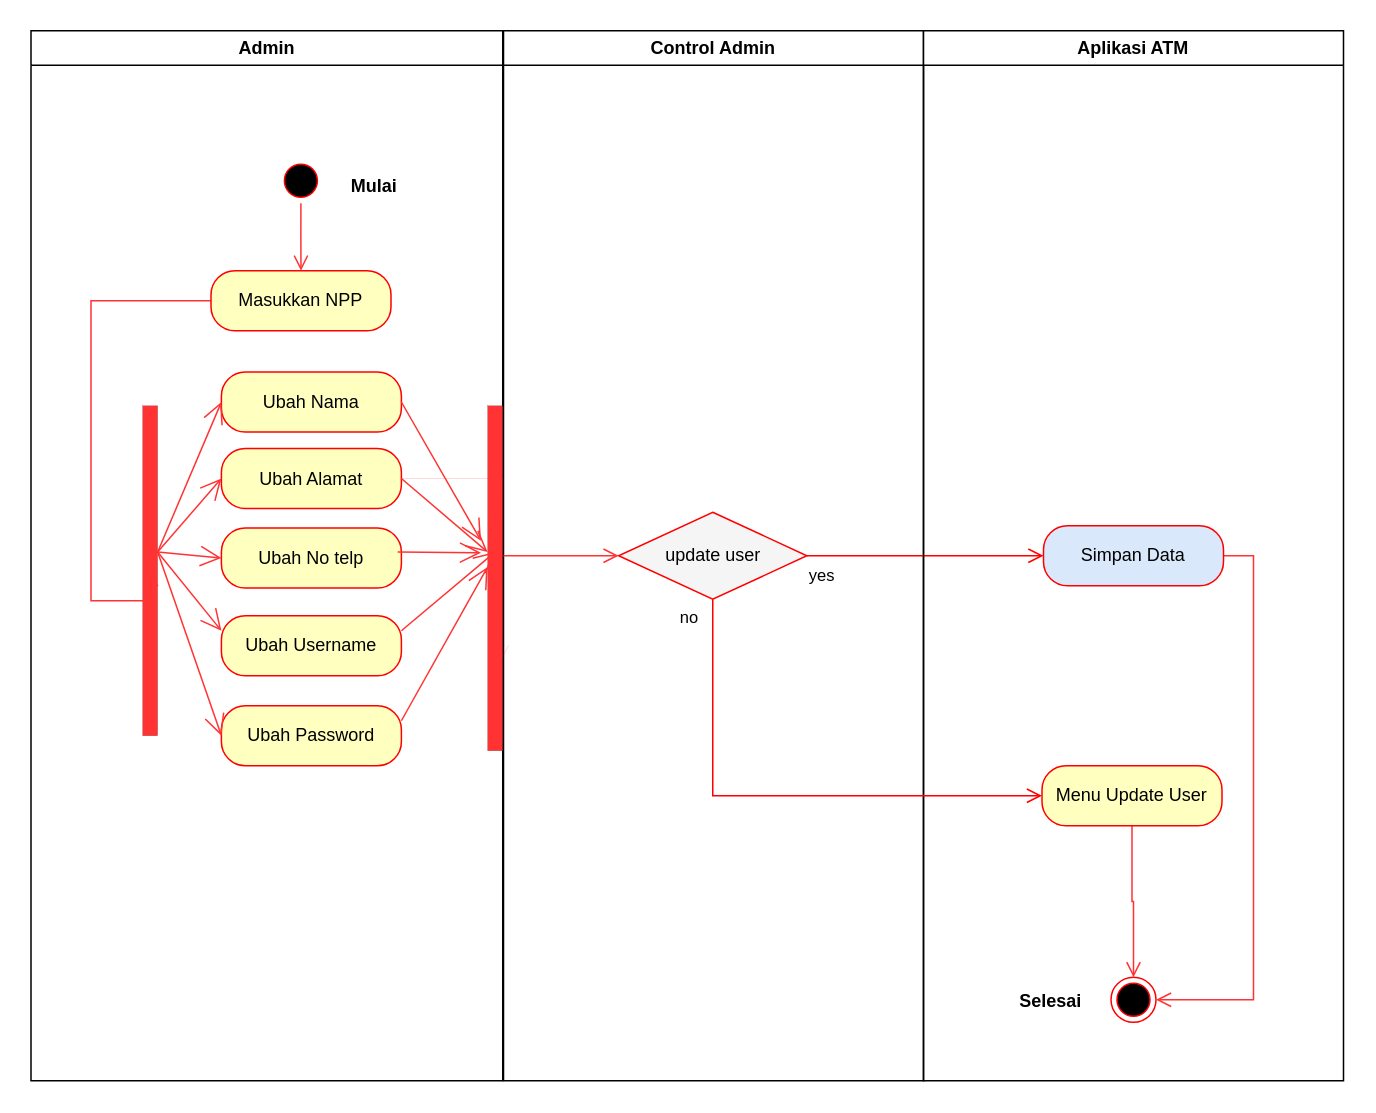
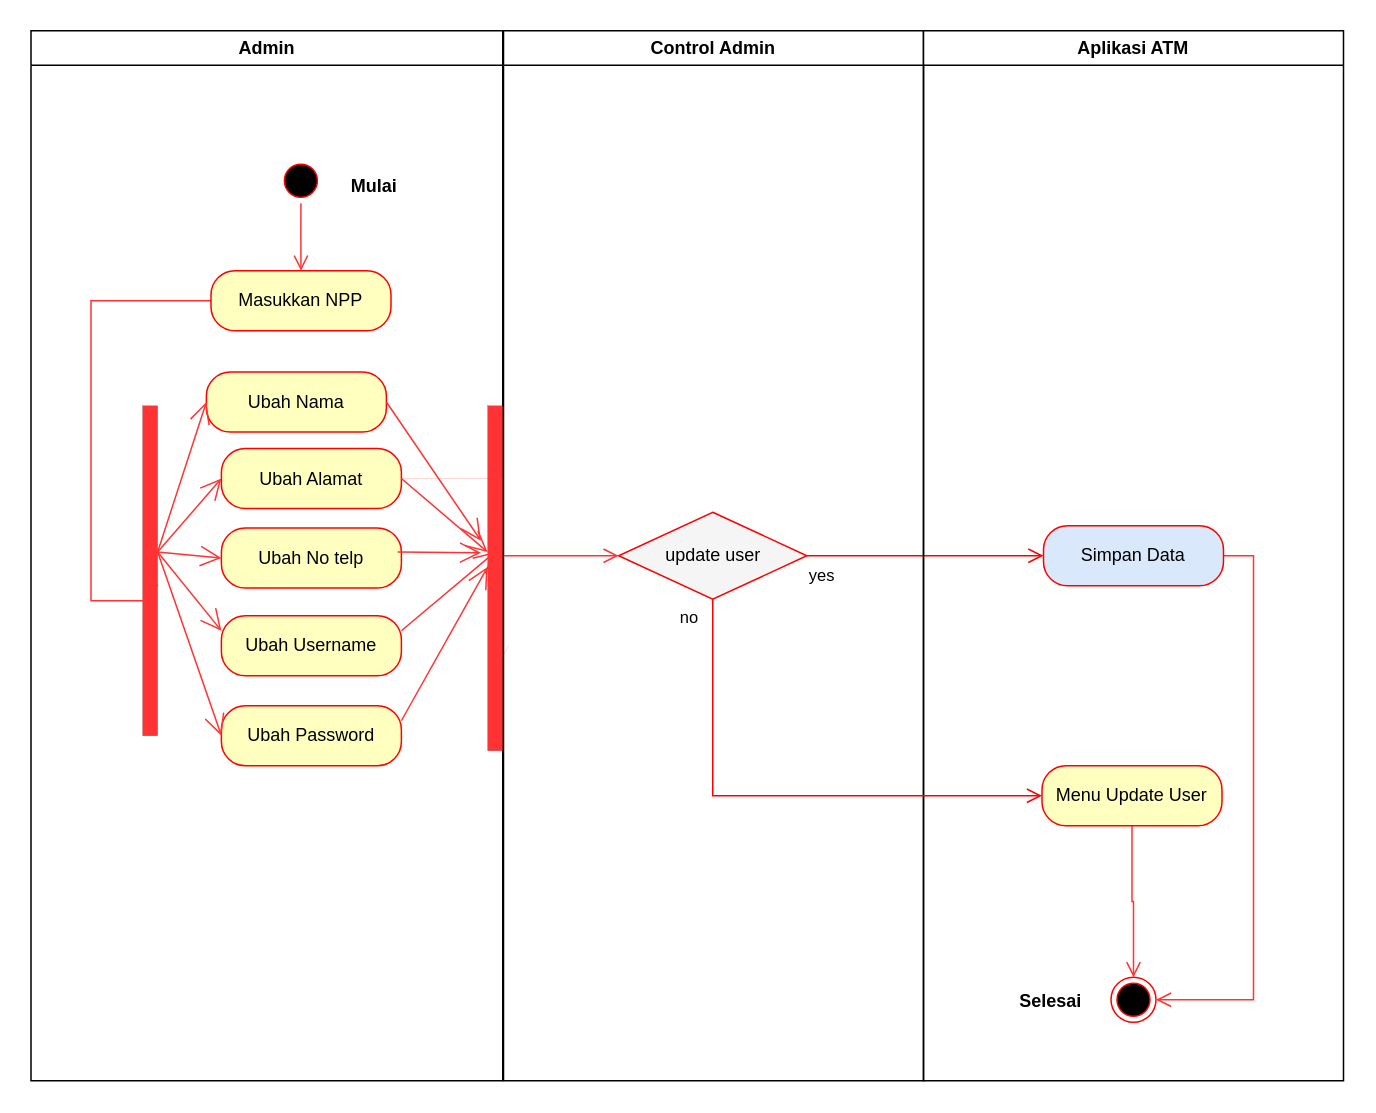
node "Ubah Nama": moved (311, 402) -> (296, 402)
